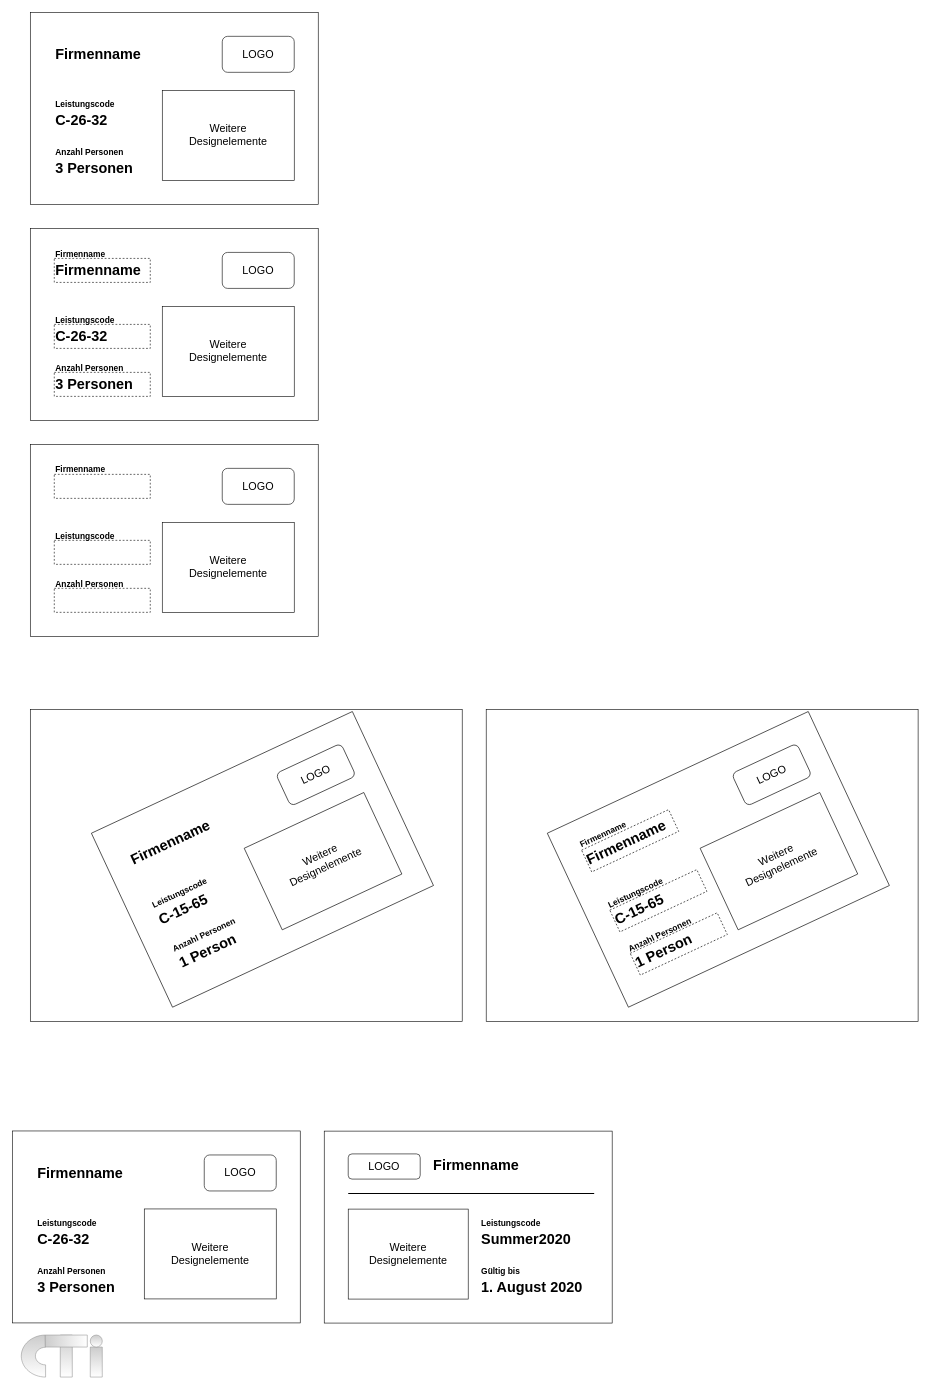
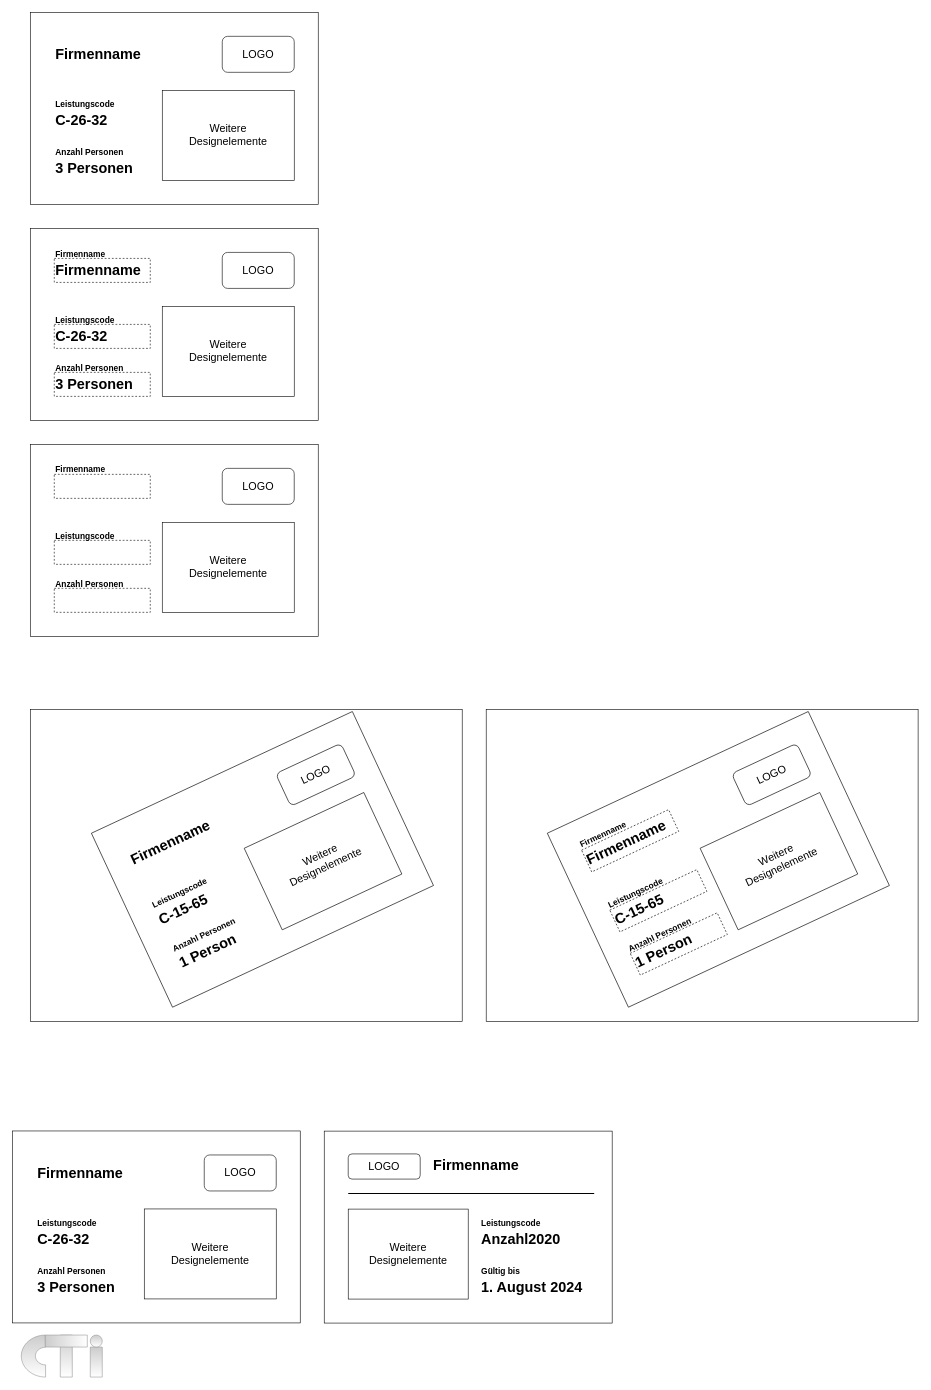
node "Summer2020": label "Summer2020" -> "Anzahl2020"
node "1. August 2020": label "1. August 2020" -> "1. August 2024"
